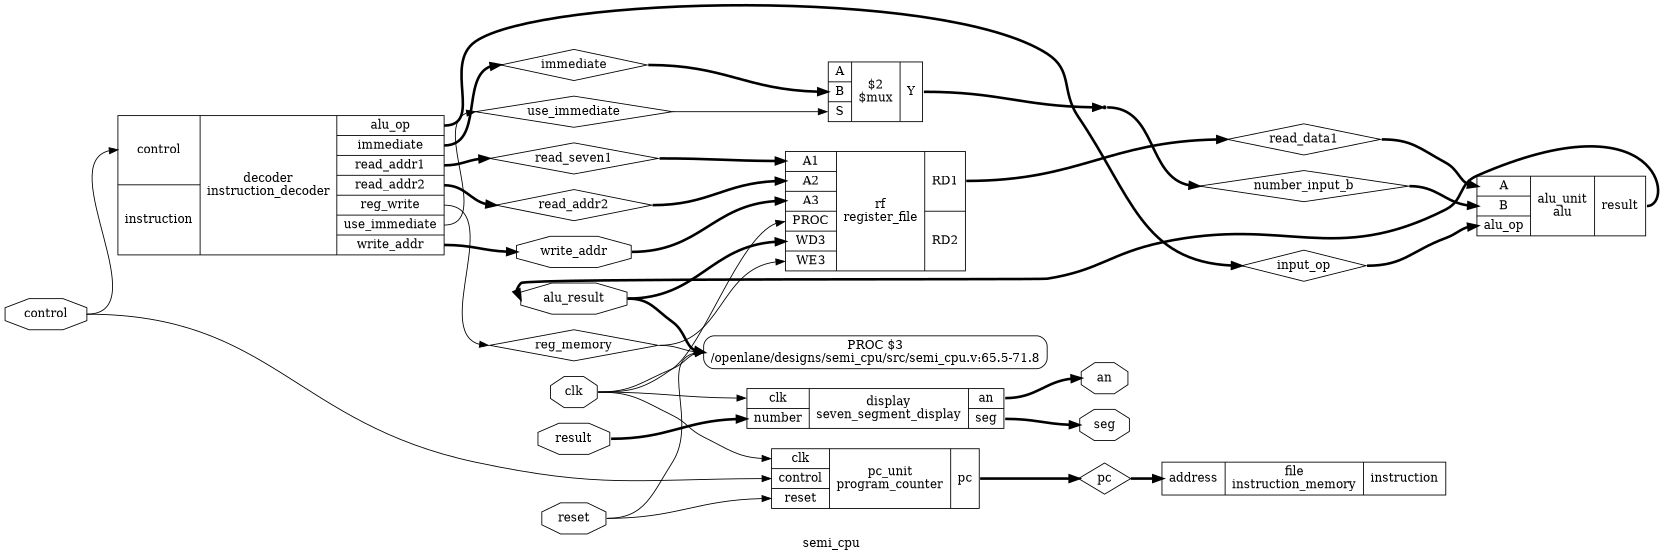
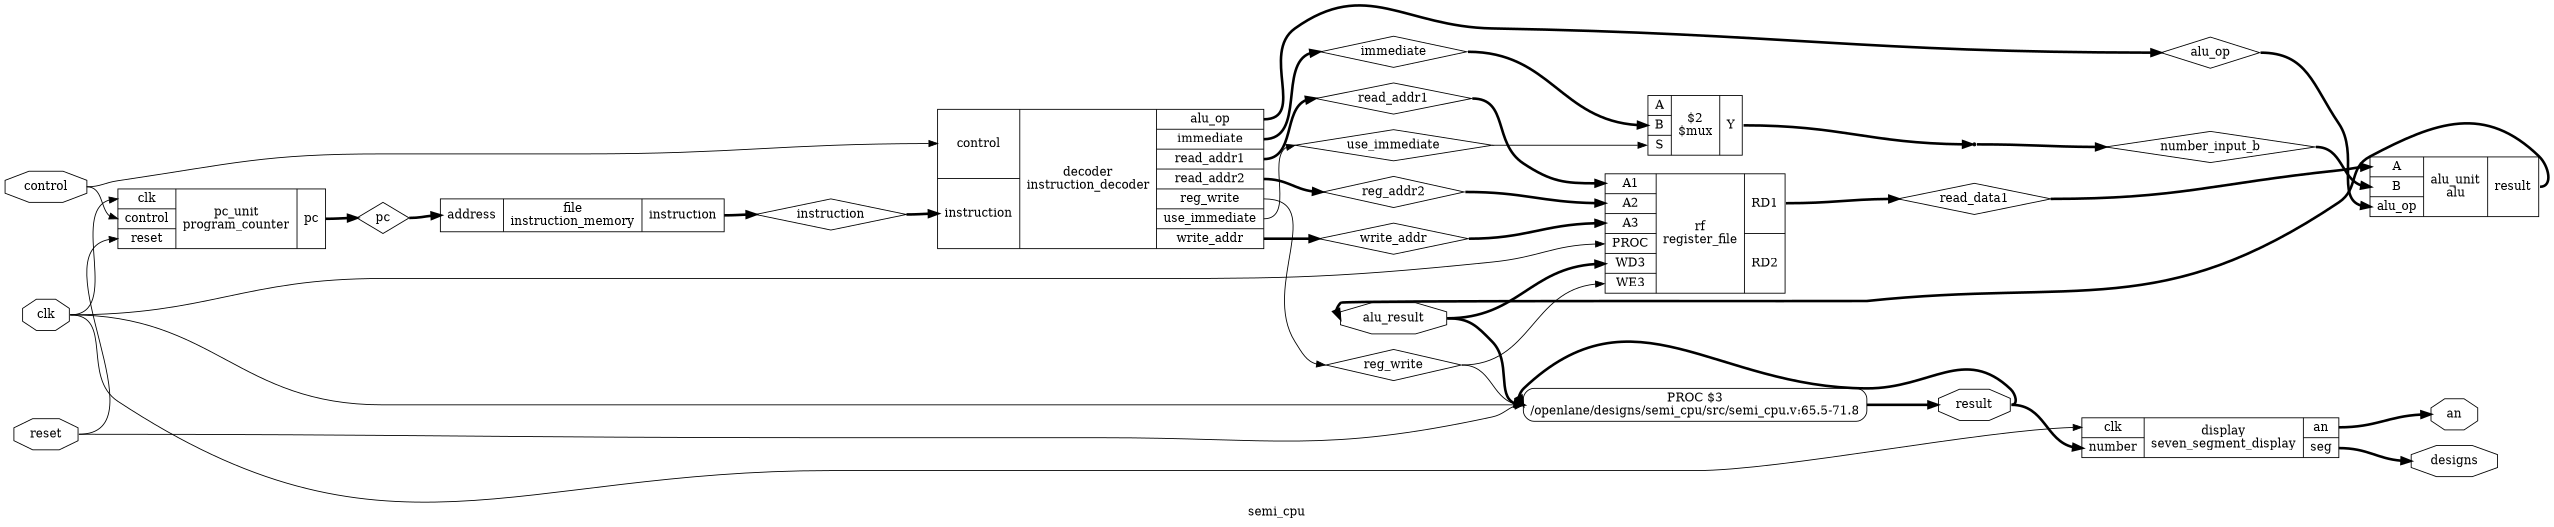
node "read_seven1": label "read_seven1" -> "read_addr1"
node "read_addr2": label "read_addr2" -> "reg_addr2"
node "instruction": added
node "write_addr": shape octagon -> diamond
node "input_op": label "input_op" -> "alu_op"
node "reg_memory": label "reg_memory" -> "reg_write"
edge "result" -> "PROC $3 /openlane/designs/semi_cpu/src/semi_cpu.v:65.5-71.8": added
edge "PROC $3 /openlane/designs/semi_cpu/src/semi_cpu.v:65.5-71.8" -> "result": added
node "seg": label "seg" -> "designs"
